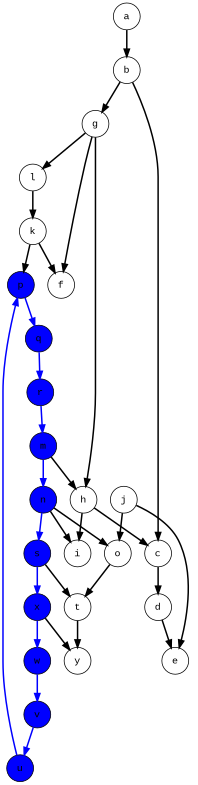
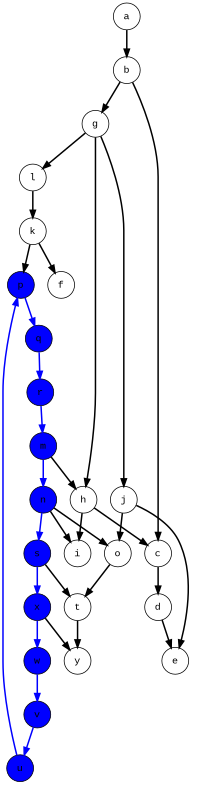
edge "g" -> "f": now "g" -> "j"
